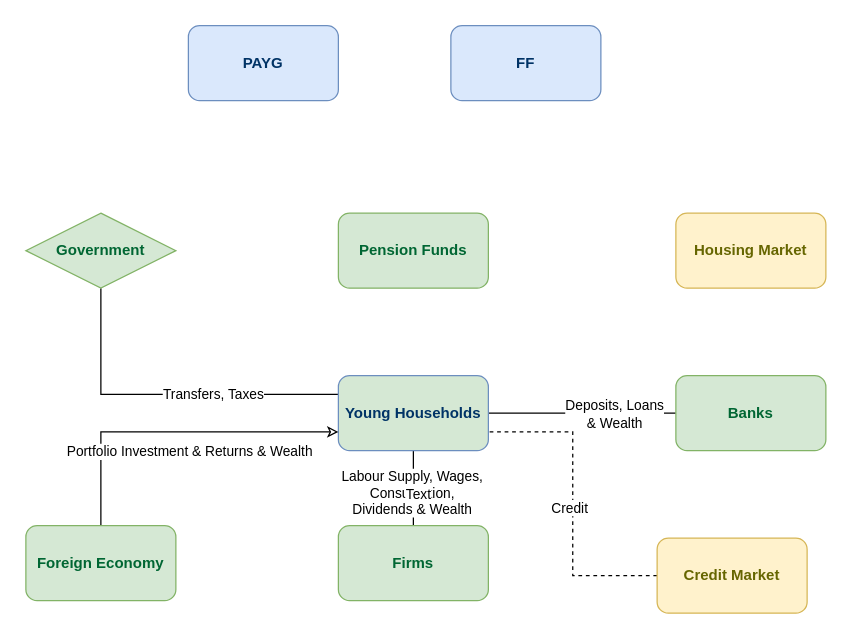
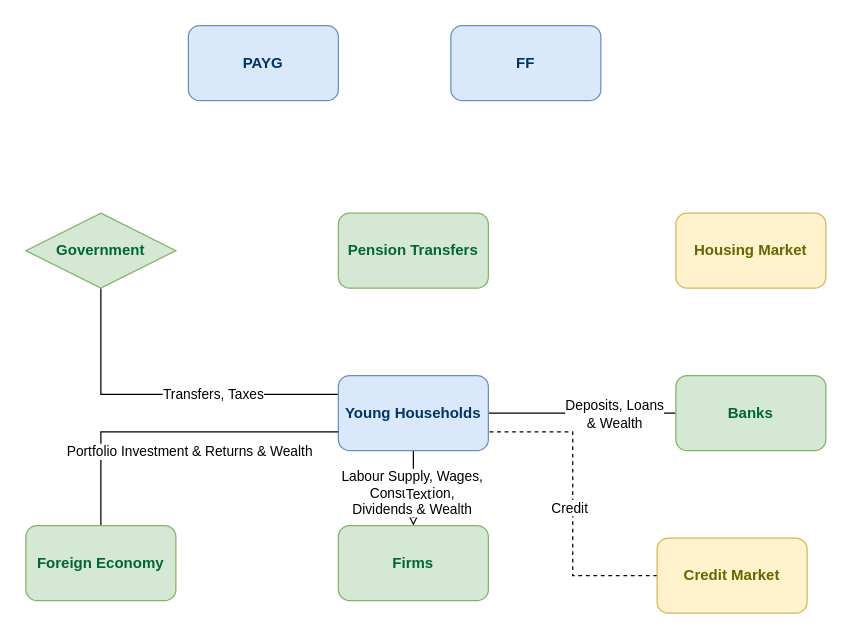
node "Pension Funds": label "Pension Funds" -> "Pension Transfers"
node "Young Households": fillcolor #d5e8d4 -> #dae8fc
edge "Foreign Economy" -> "Young Households": arrowhead classic -> none
edge "Young Households" -- "Firms": arrowhead none -> classic
